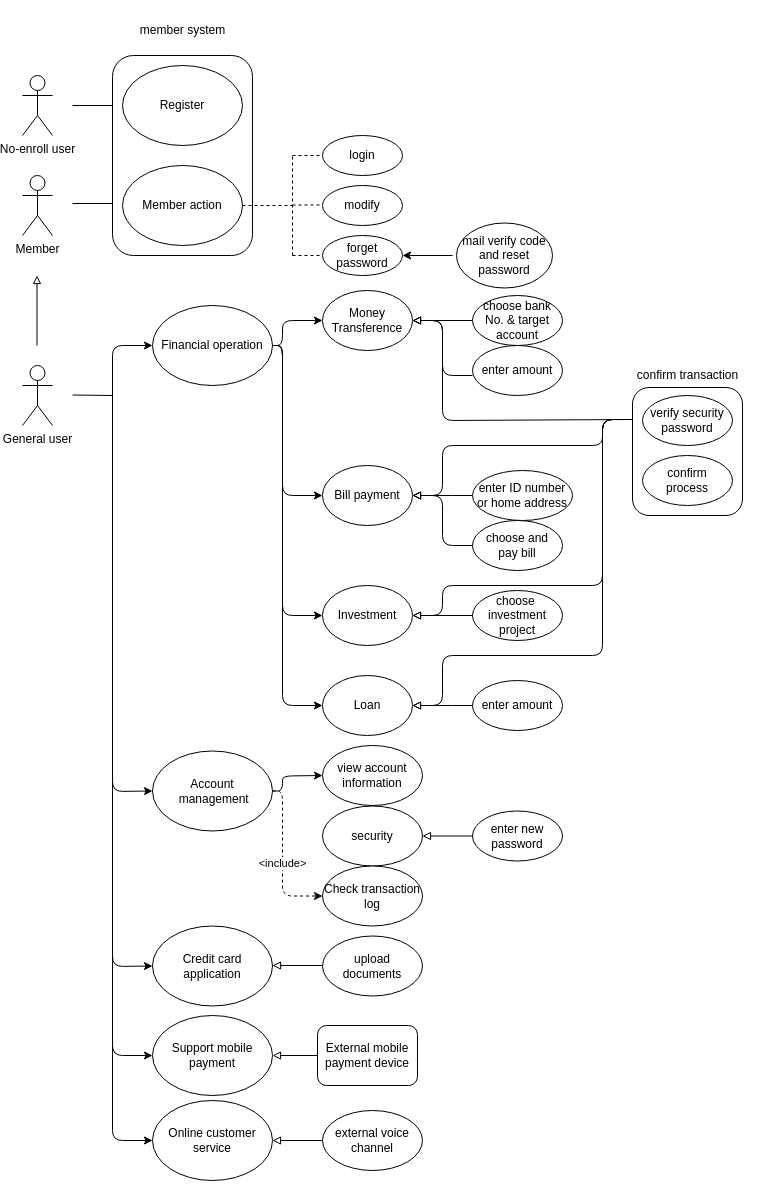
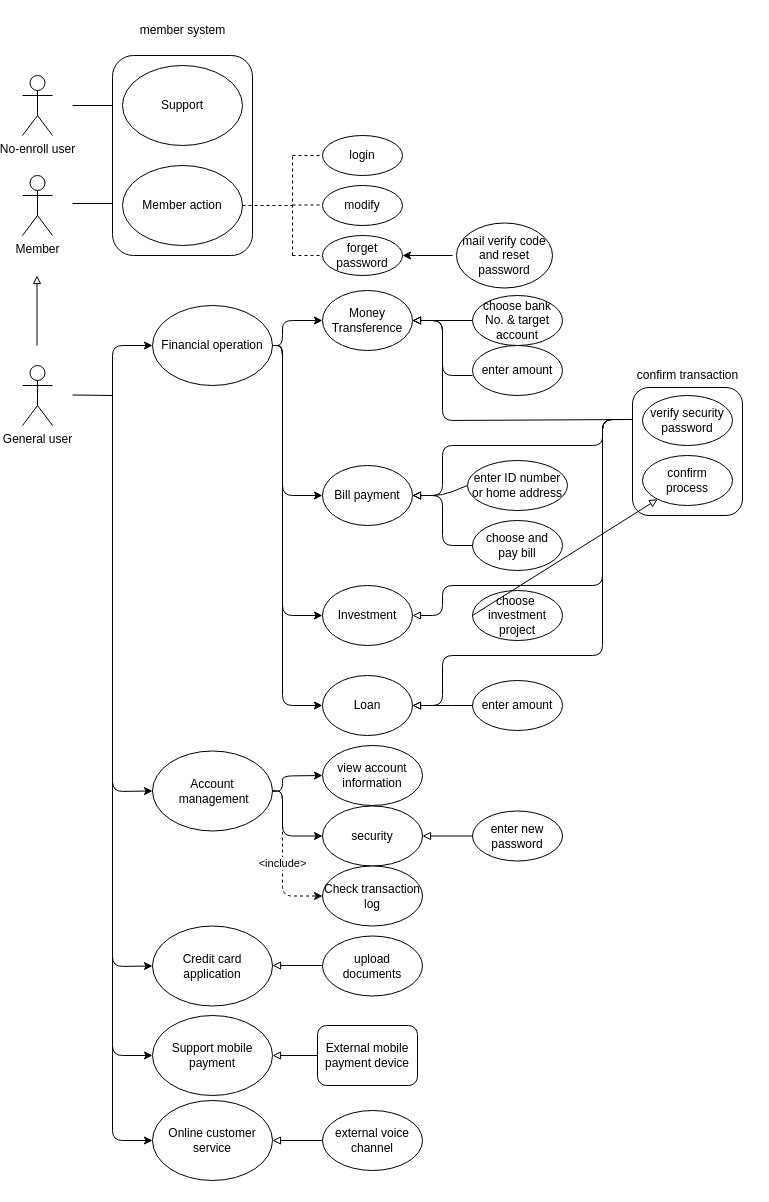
node "Register": label "Register" -> "Support"
node "enter ID number or home address": moved (523, 496) -> (518, 486)
edge "choose investment project" -> "Investment": now "choose investment project" -> "confirm process"
edge "Account management" -> "security": added
